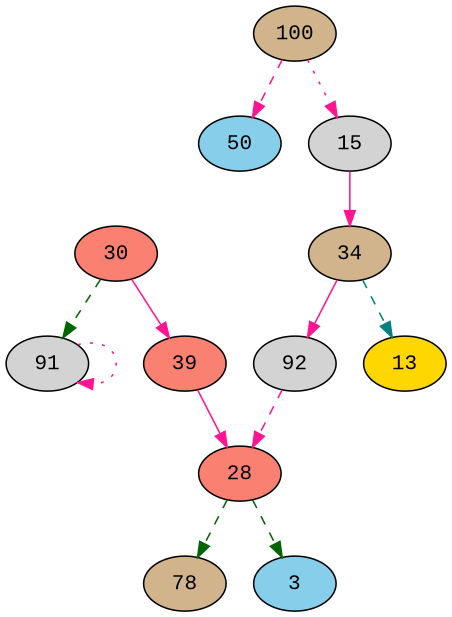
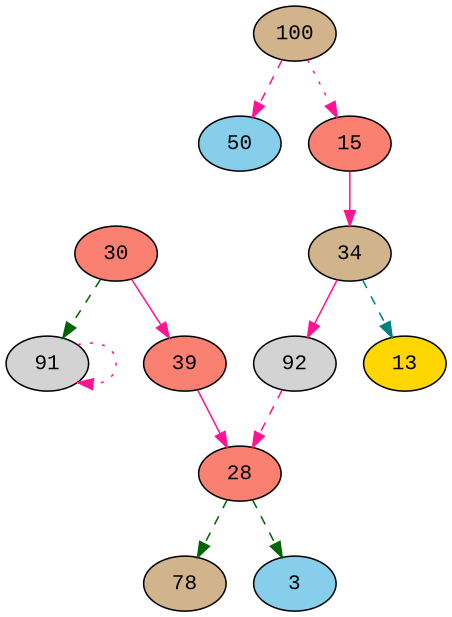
node "15": fillcolor lightgrey -> salmon
